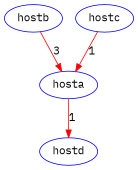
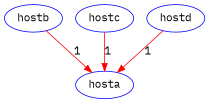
edge "hostb" -> "hosta": label "3" -> "1"
edge "hosta" -> "hostd": reversed
